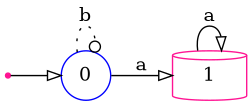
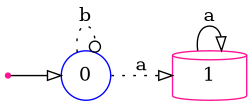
edge "0" -> "1": style solid -> dotted
